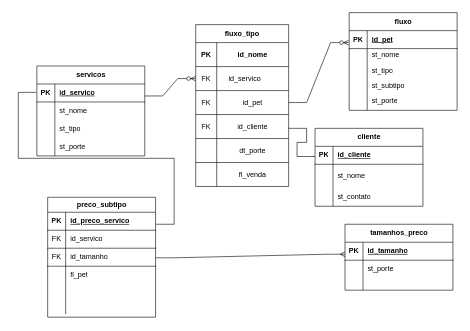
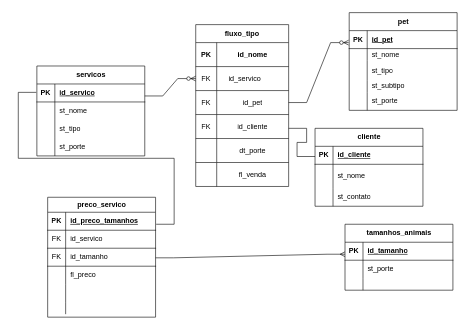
node "fluxo": label "fluxo" -> "pet"
node "preco_subtipo": label "preco_subtipo" -> "preco_servico"
node "id_preco_servico": label "id_preco_servico" -> "id_preco_tamanhos"
node "tamanhos_preco": label "tamanhos_preco" -> "tamanhos_animais"
node "fl_pet": label "fl_pet" -> "fl_preco"
